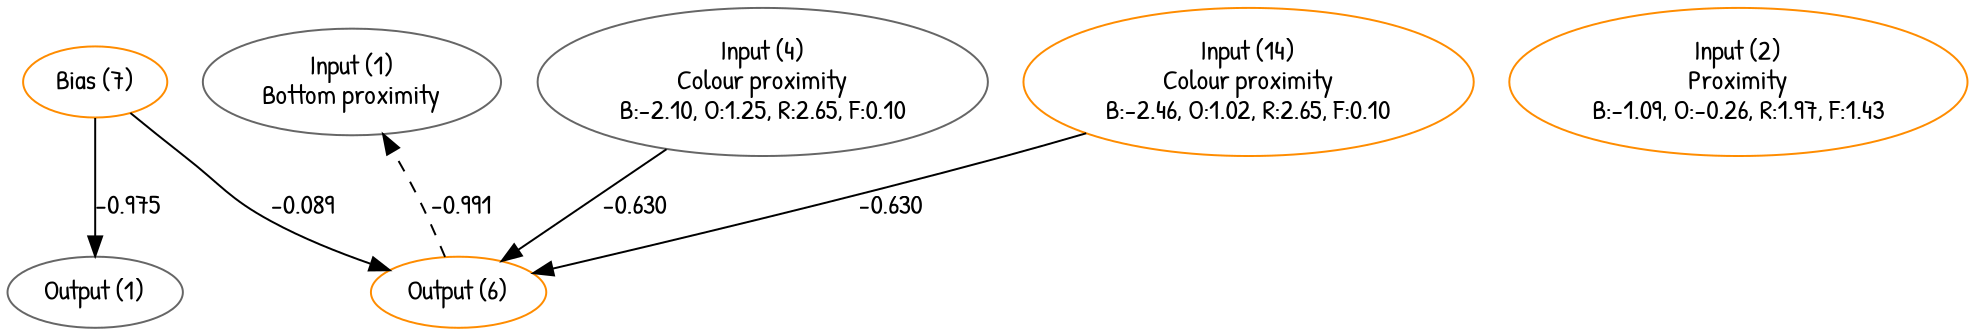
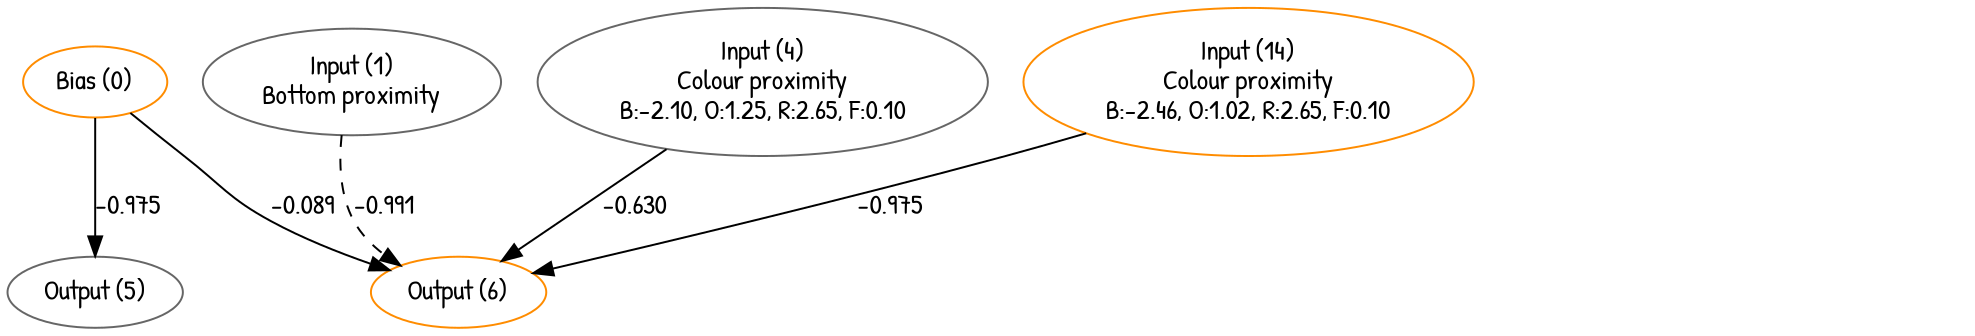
node "Bias (7)": label "Bias (7)" -> "Bias (0)"
node "Input (2) Proximity B:-1.09, O:-0.26, R:1.97, F:1.43": removed
edge "Output (6)" -> "Input (1) Bottom proximity": reversed
edge "Input (14) Colour proximity B:-2.46, O:1.02, R:2.65, F:0.10" -> "Output (6)": label "-0.630" -> "-0.975"
node "Output (1)": label "Output (1)" -> "Output (5)"
